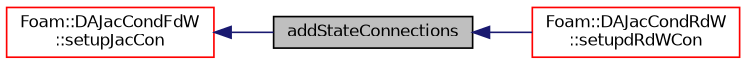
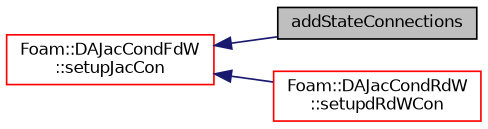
edge "Foam::DAJacCondRdW ::setupdRdWCon" -> "addStateConnections": now "Foam::DAJacCondRdW ::setupdRdWCon" -> "Foam::DAJacCondFdW ::setupJacCon"
